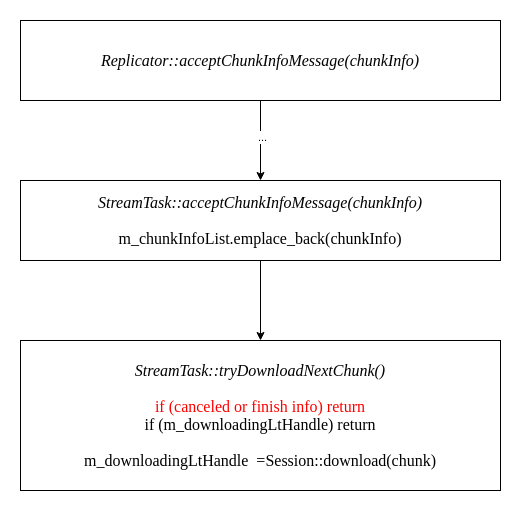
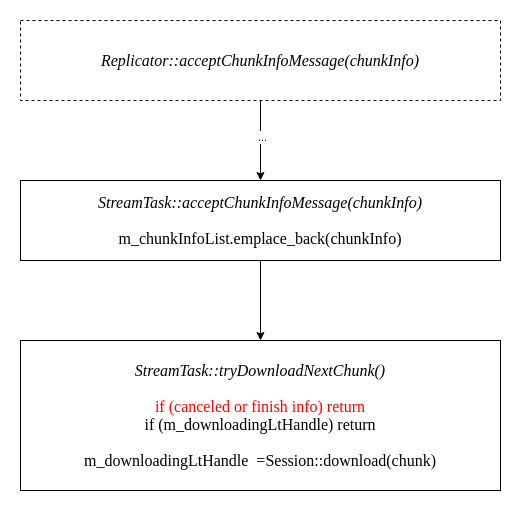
node "Replicator::acceptChunkInfoMessage(chunkInfo)": style solid -> dashed
